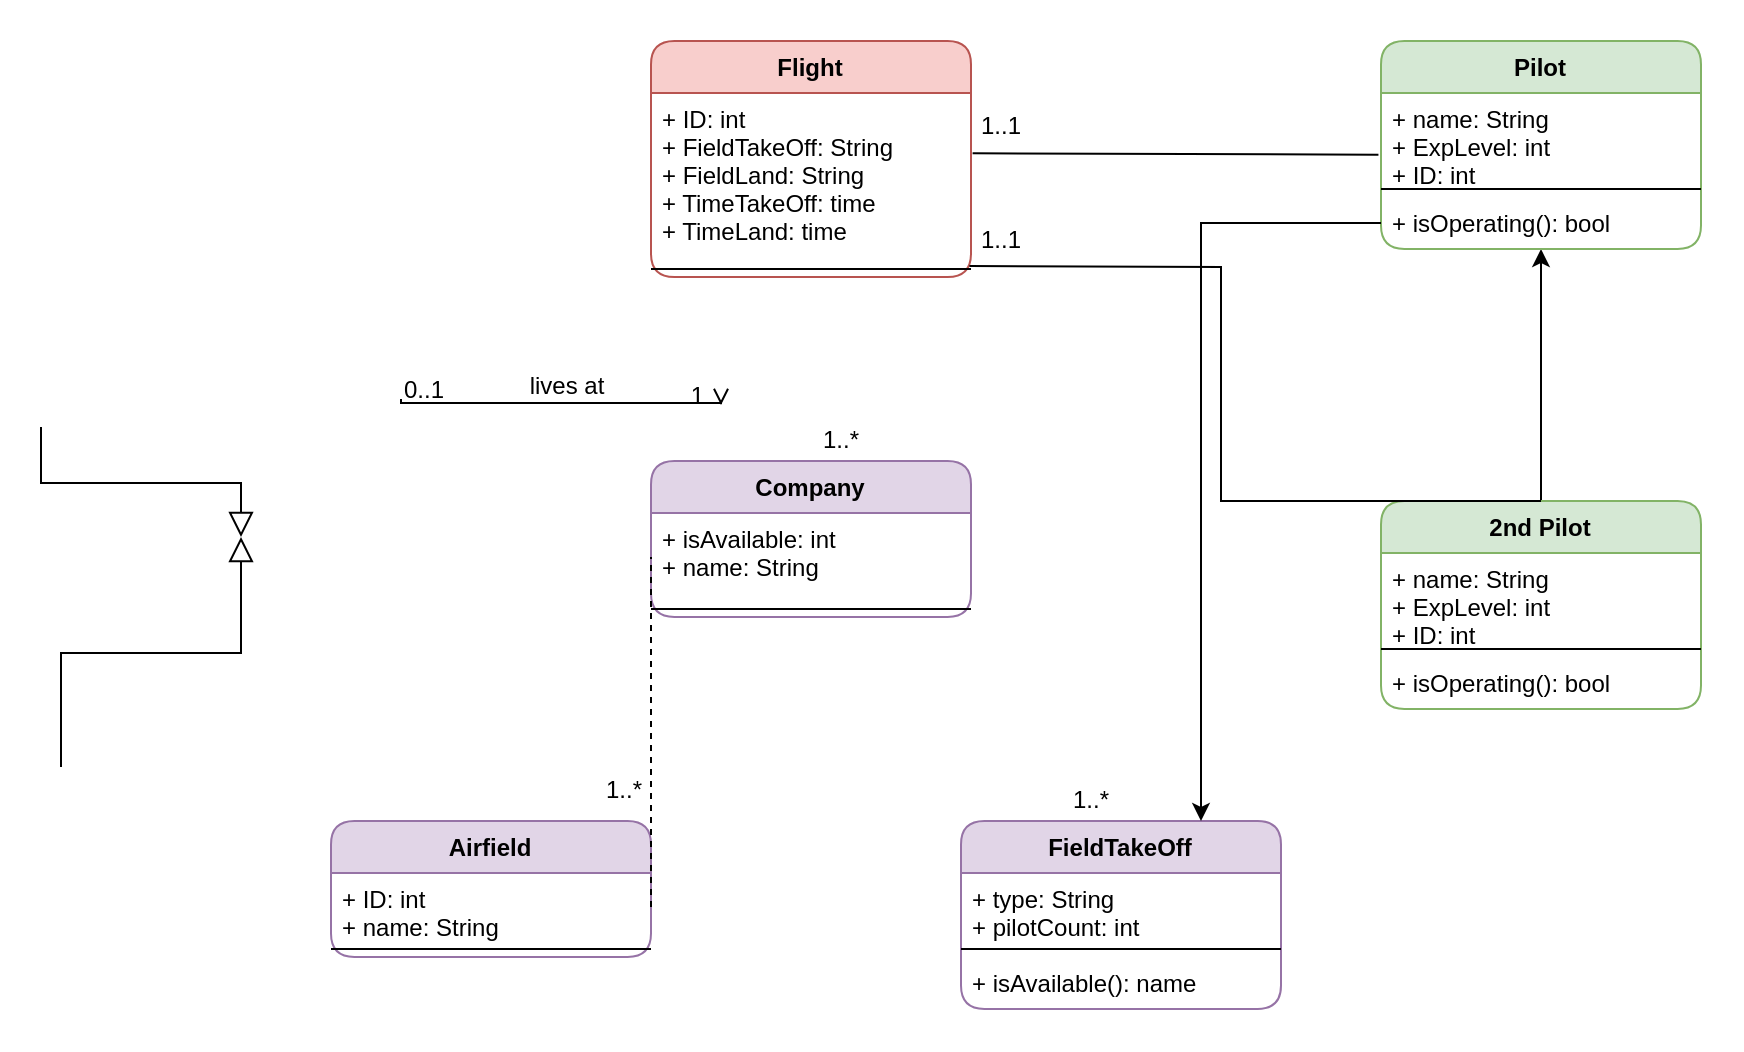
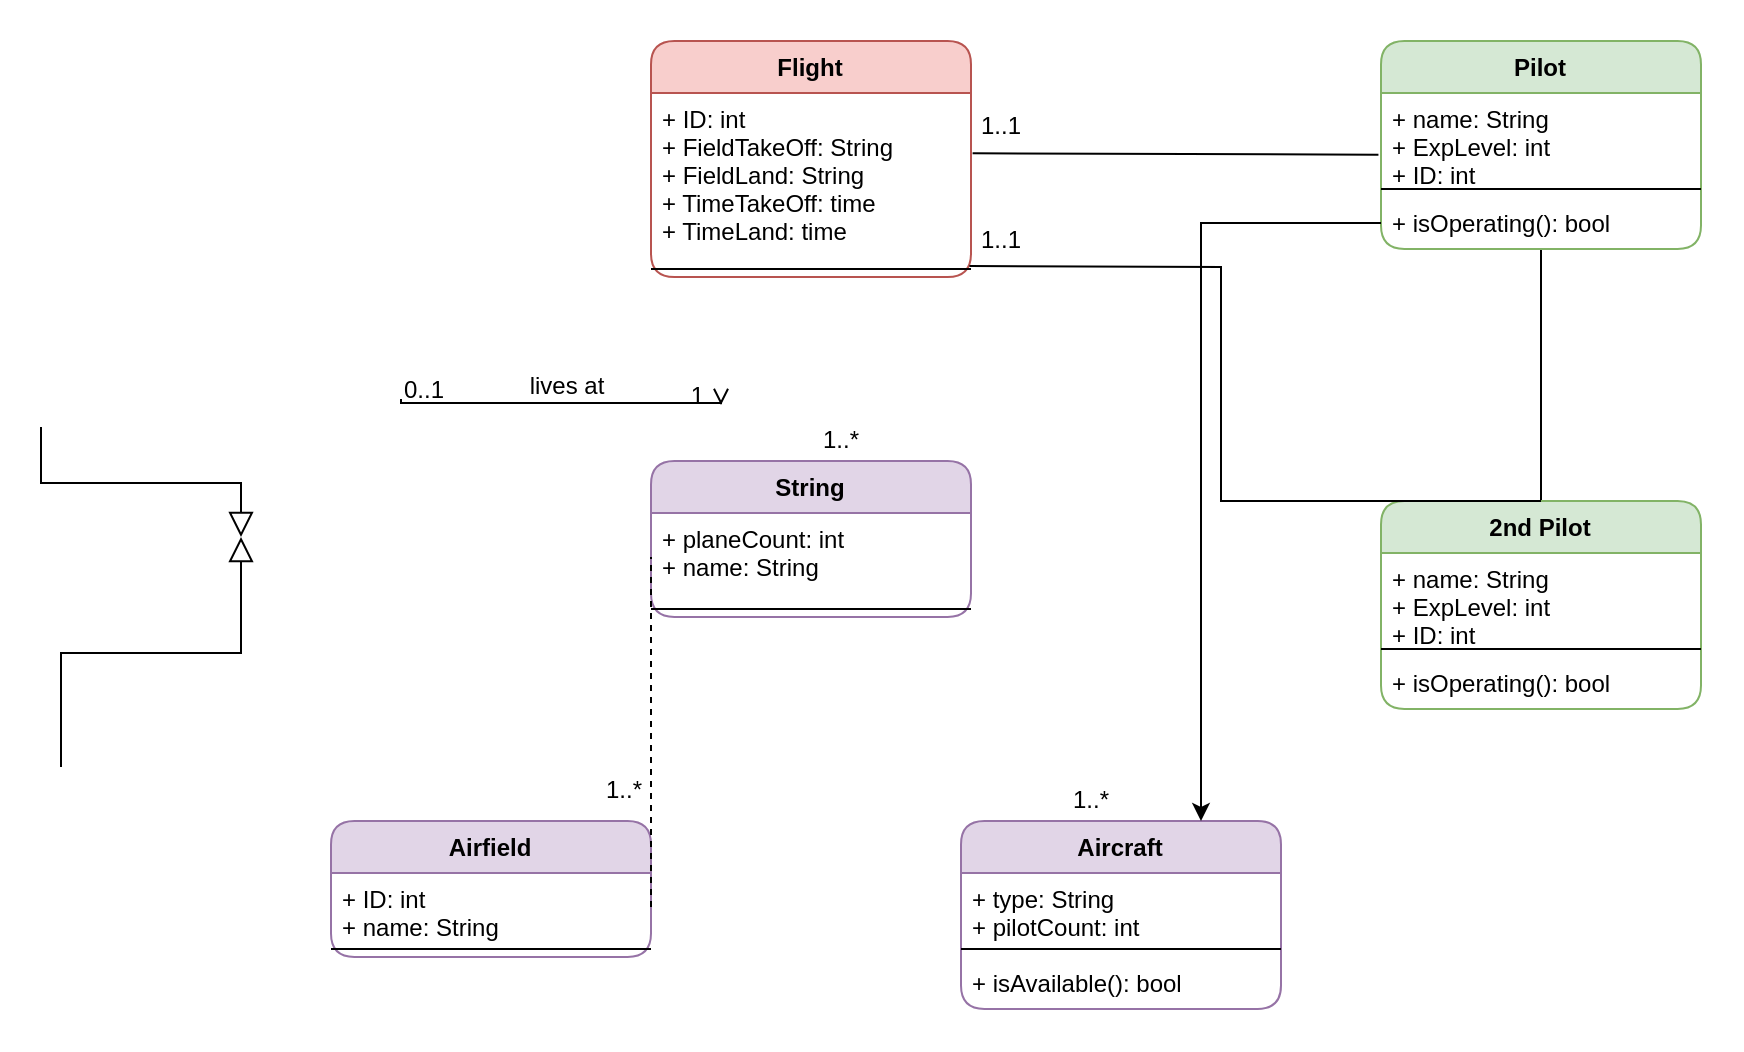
edge "2nd Pilot" -> "Pilot": arrowhead classic -> none
node "Company": label "Company" -> "String"
node "+ isAvailable: int + name: String": label "+ isAvailable: int + name: String" -> "+ planeCount: int + name: String"
node "FieldTakeOff": label "FieldTakeOff" -> "Aircraft"
node "+ isAvailable(): name": label "+ isAvailable(): name" -> "+ isAvailable(): bool"
